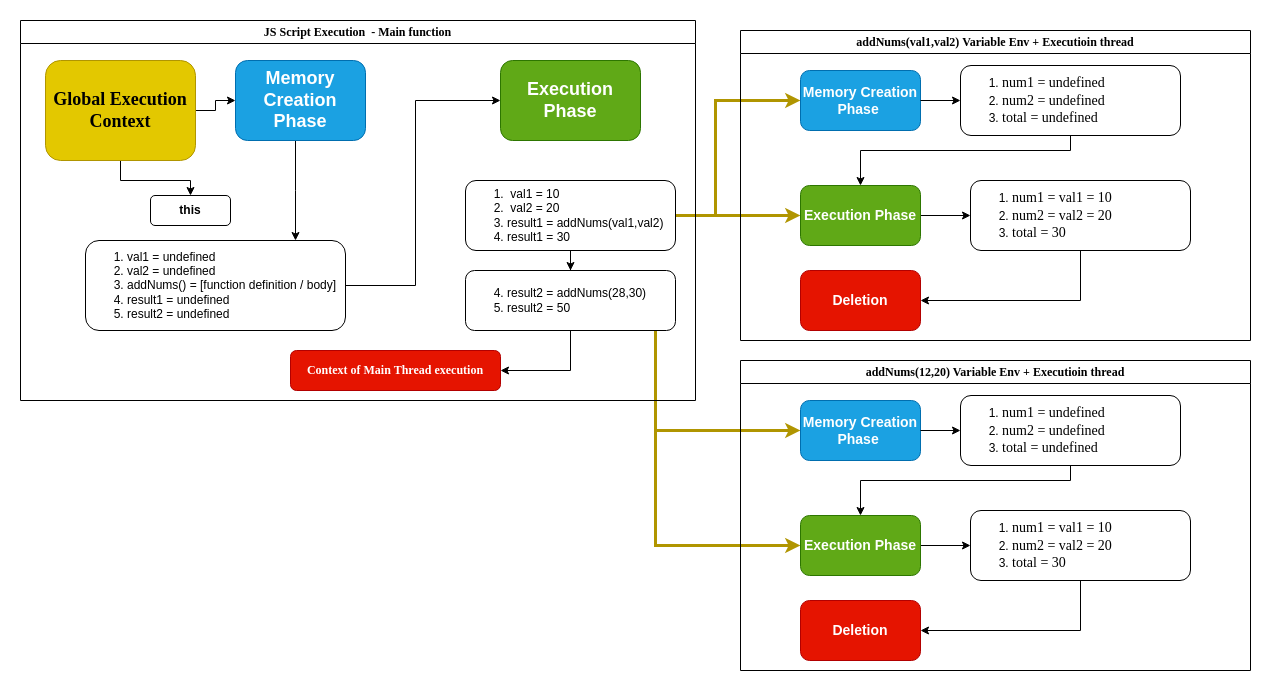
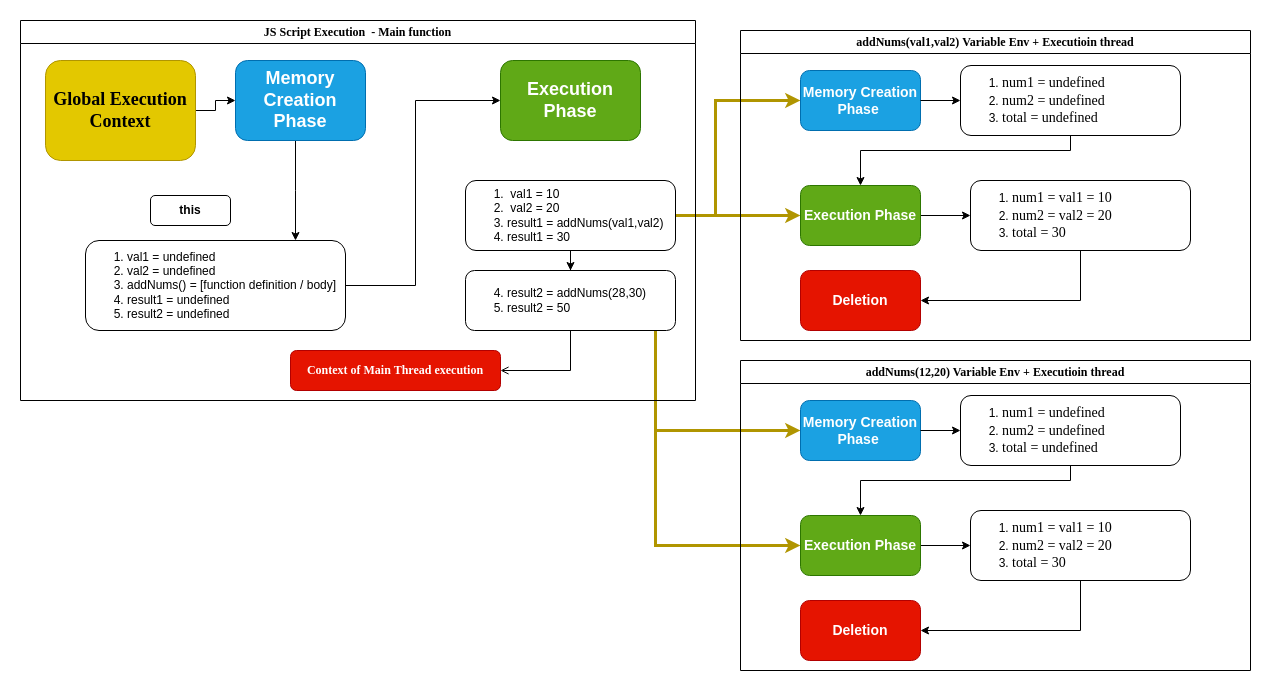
edge "Global Execution Context" -> "this": removed
edge "4. result2 = addNums(28,30) 5. result2 = 50" -> "Context of Main Thread execution": arrowhead classic -> open
